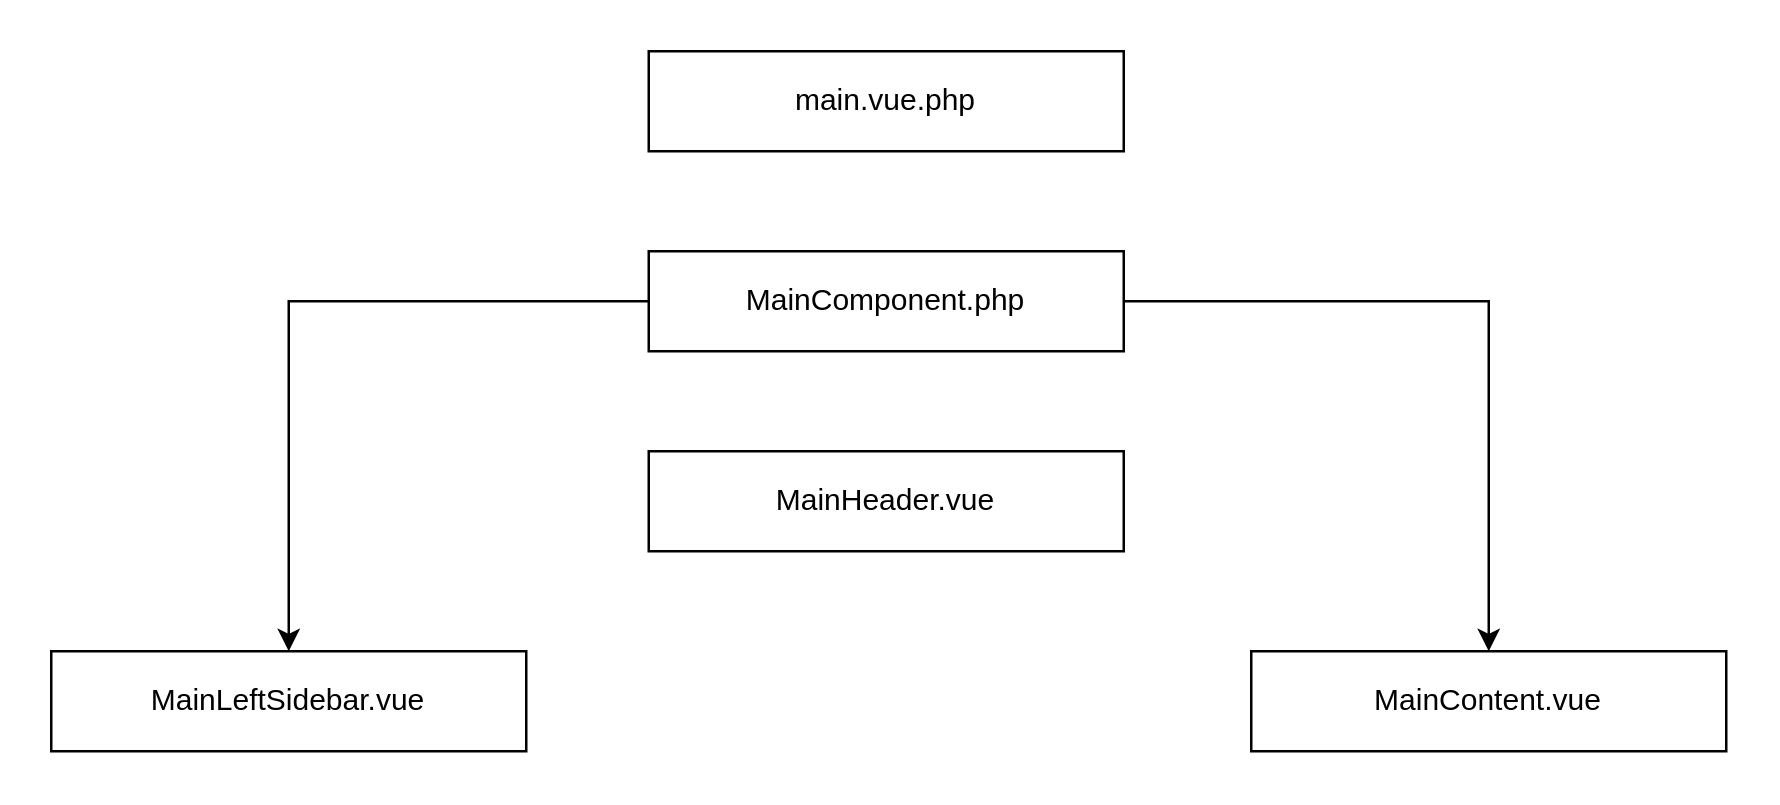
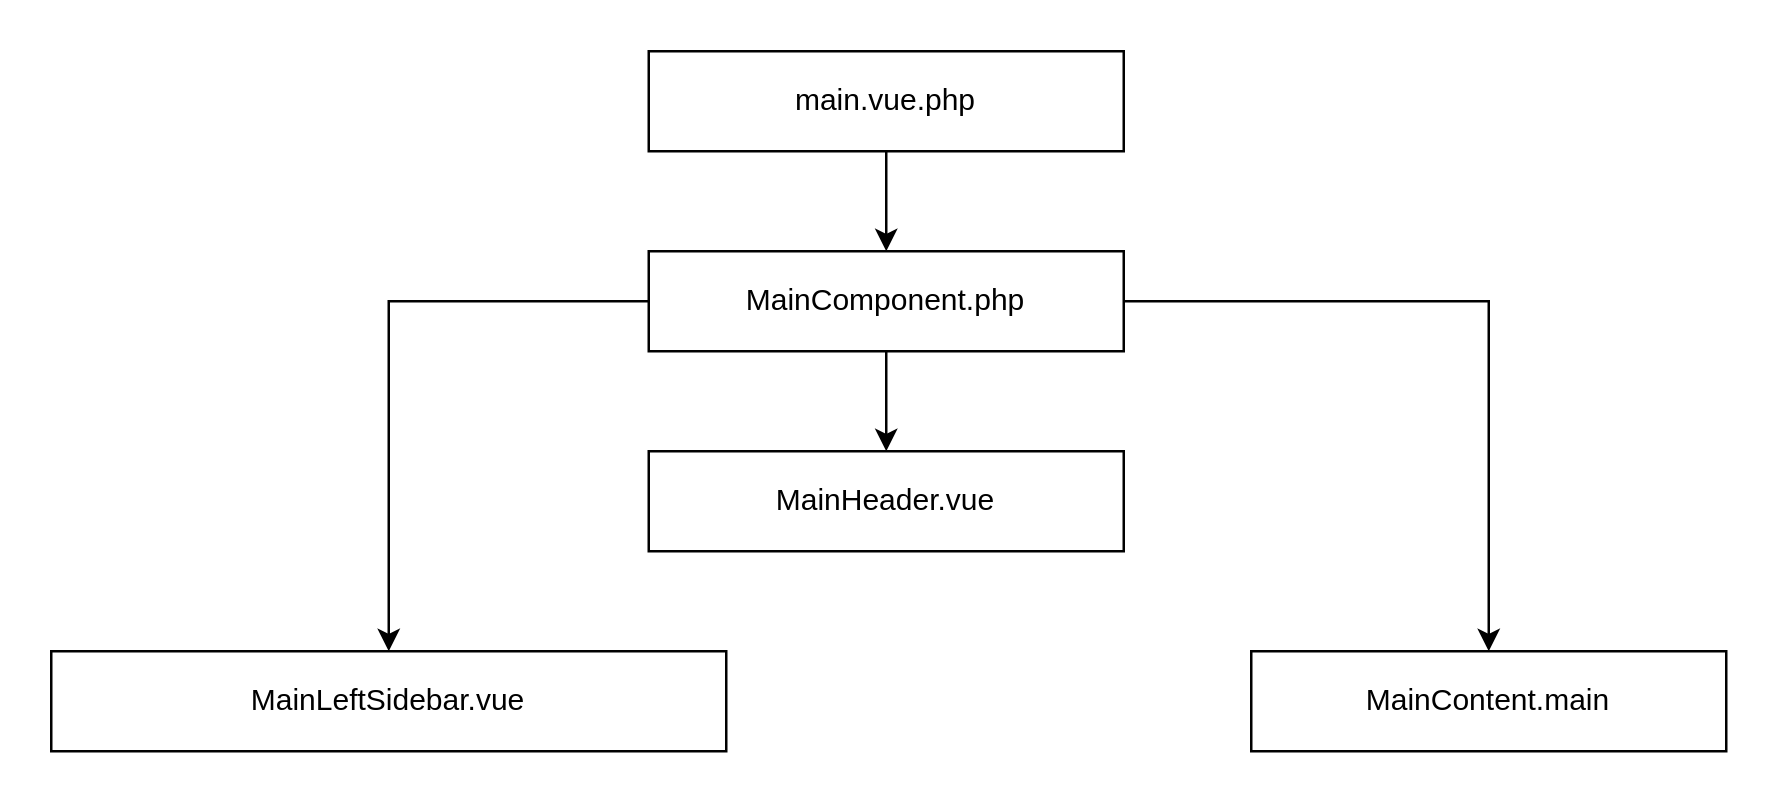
edge "main.vue.php" -> "MainComponent.php": added
edge "MainComponent.php" -> "MainHeader.vue": added
node "MainLeftSidebar.vue": size 475x100 -> 675x100
node "MainContent.vue": label "MainContent.vue" -> "MainContent.main"
